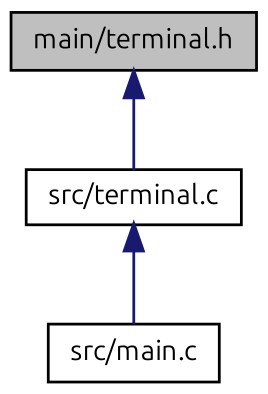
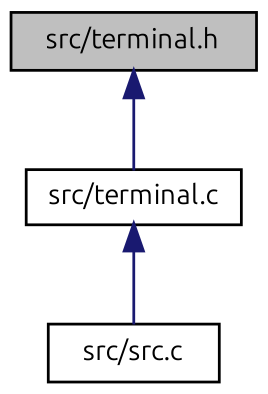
node "main/terminal.h": label "main/terminal.h" -> "src/terminal.h"
node "src/main.c": label "src/main.c" -> "src/src.c"
